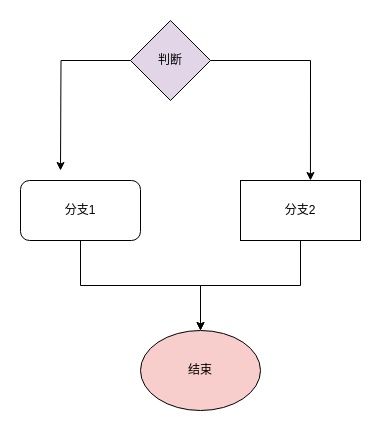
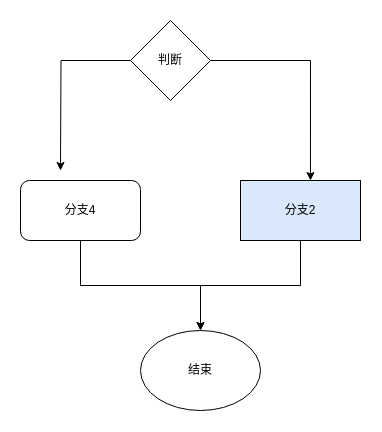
node "判断": fillcolor #e1d5e7 -> #ffffff
node "分支1": label "分支1" -> "分支4"
node "分支2": fillcolor #ffffff -> #dae8fc
node "结束": fillcolor #f8cecc -> #ffffff
